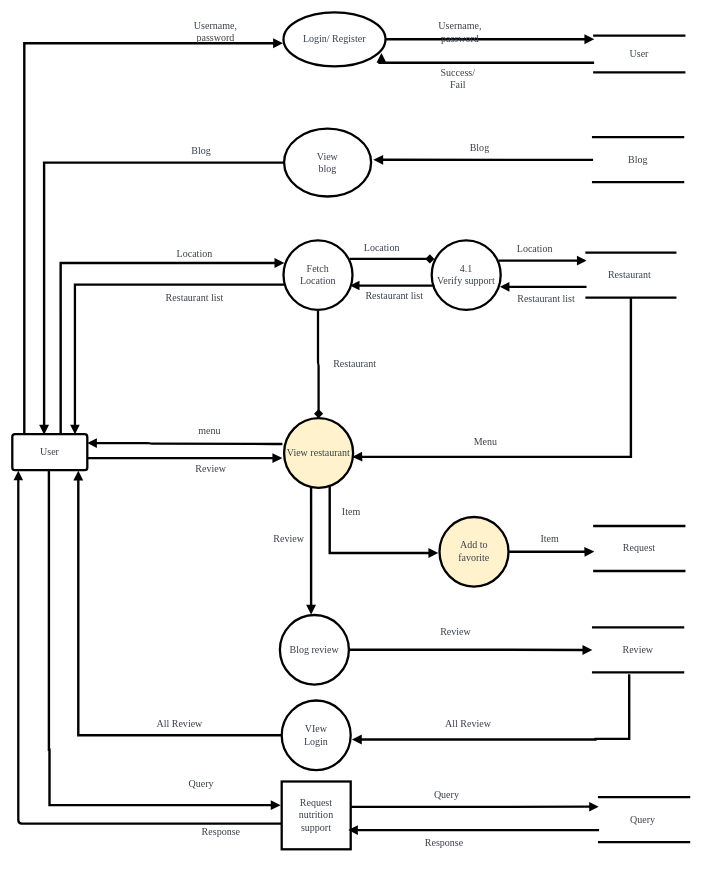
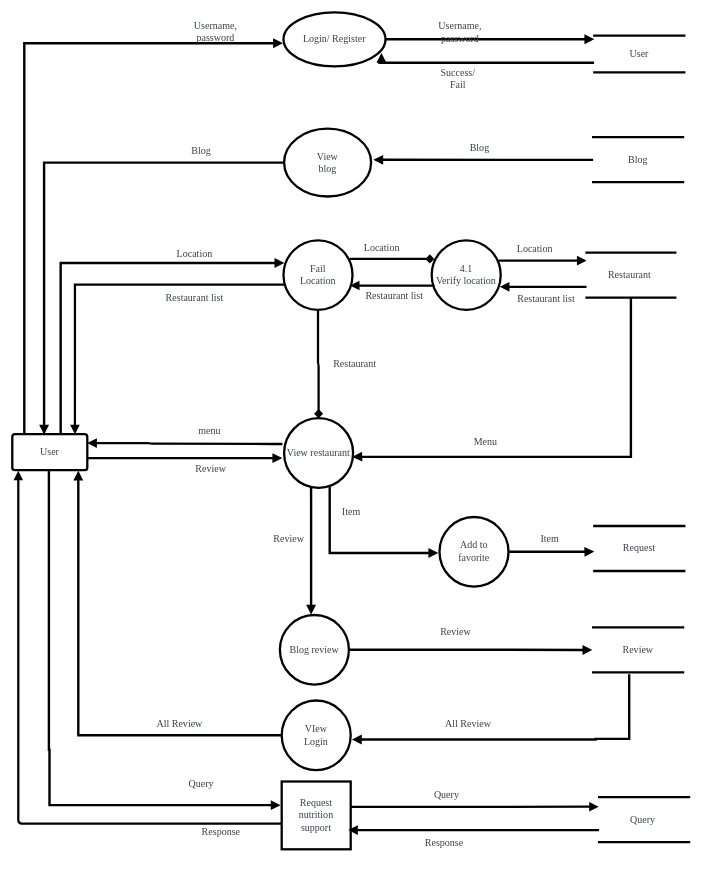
node "Fetch Location": label "Fetch Location" -> "Fail Location"
node "4.1 Verify support": label "4.1 Verify support" -> "4.1 Verify location"
node "View restaurant": fillcolor #fff2cc -> #ffffff
node "Add to favorite": fillcolor #fff2cc -> #ffffff
